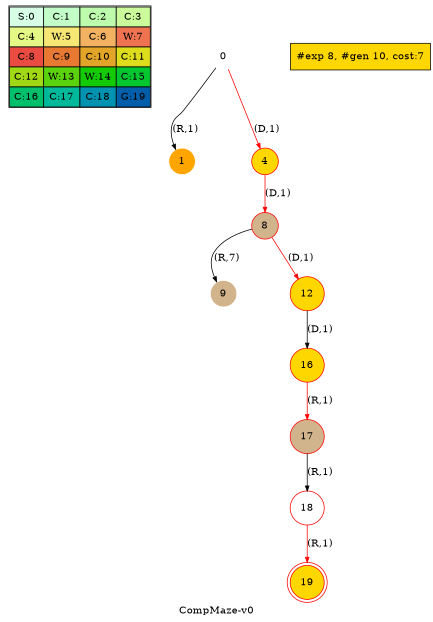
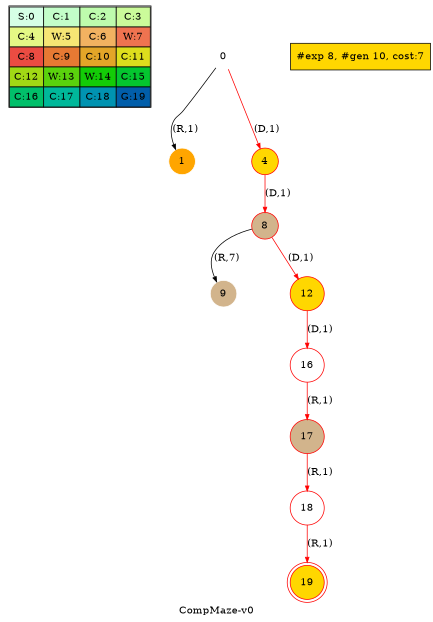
edge "12" -> "16": color black -> red
node "16": fillcolor gold -> white
edge "17" -> "18": color black -> red
